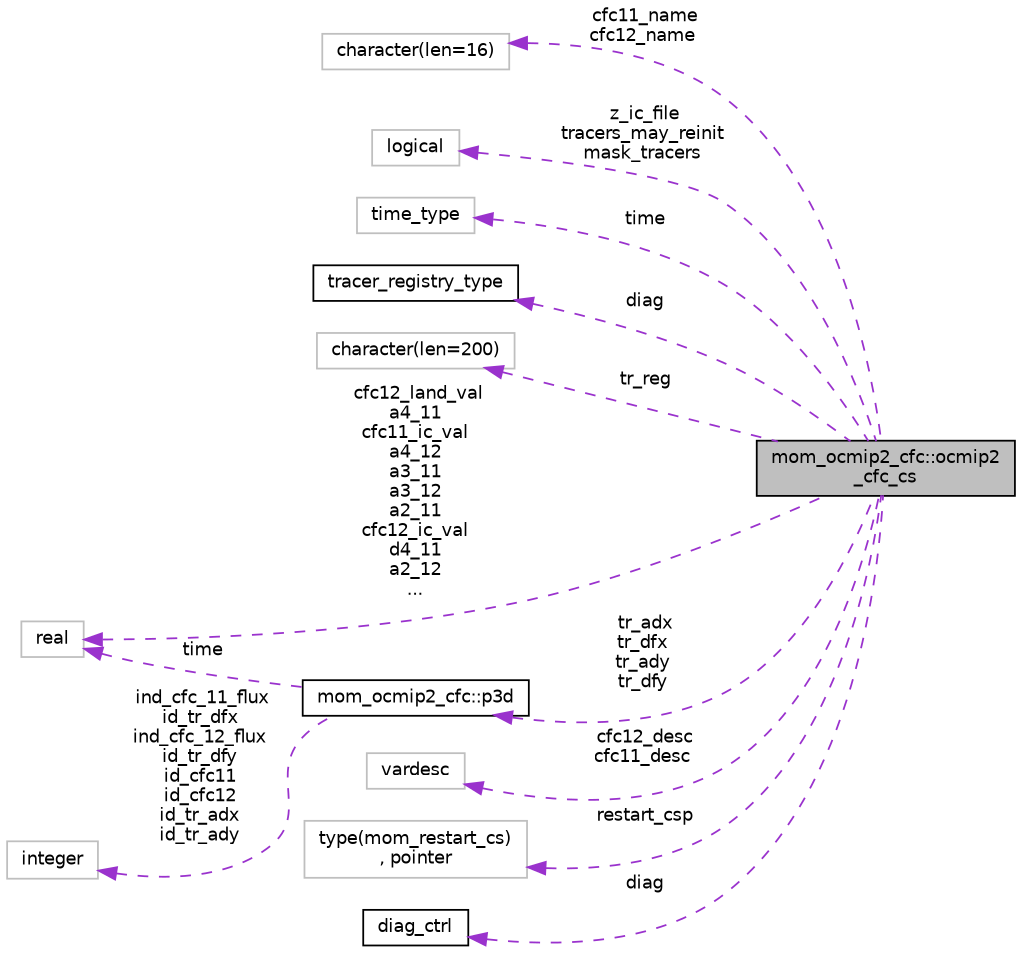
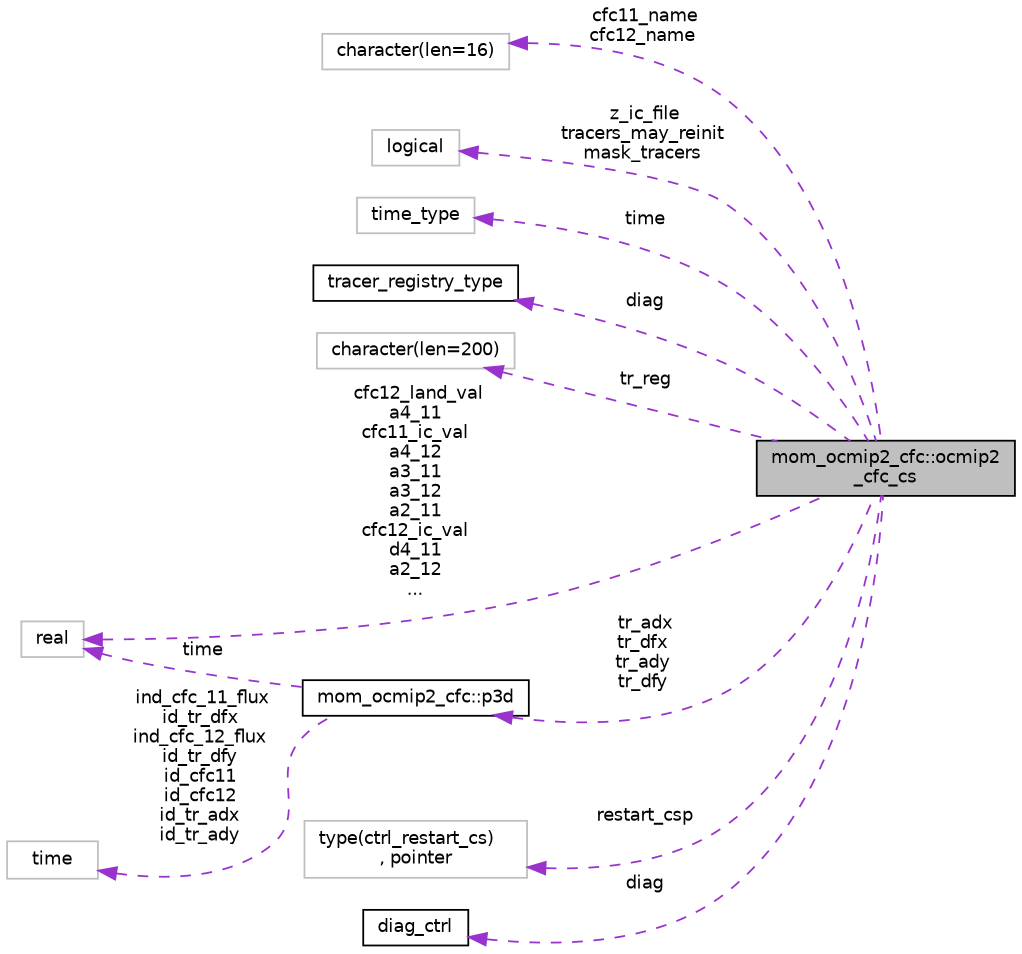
node "vardesc": removed
node "type(mom_restart_cs) , pointer": label "type(mom_restart_cs) , pointer" -> "type(ctrl_restart_cs) , pointer"
node "integer": label "integer" -> "time"
